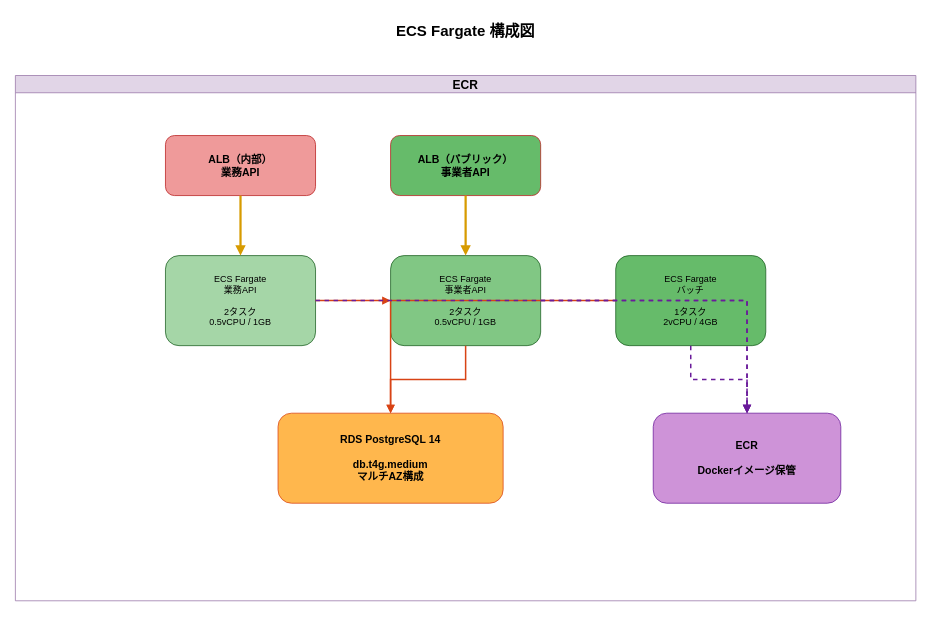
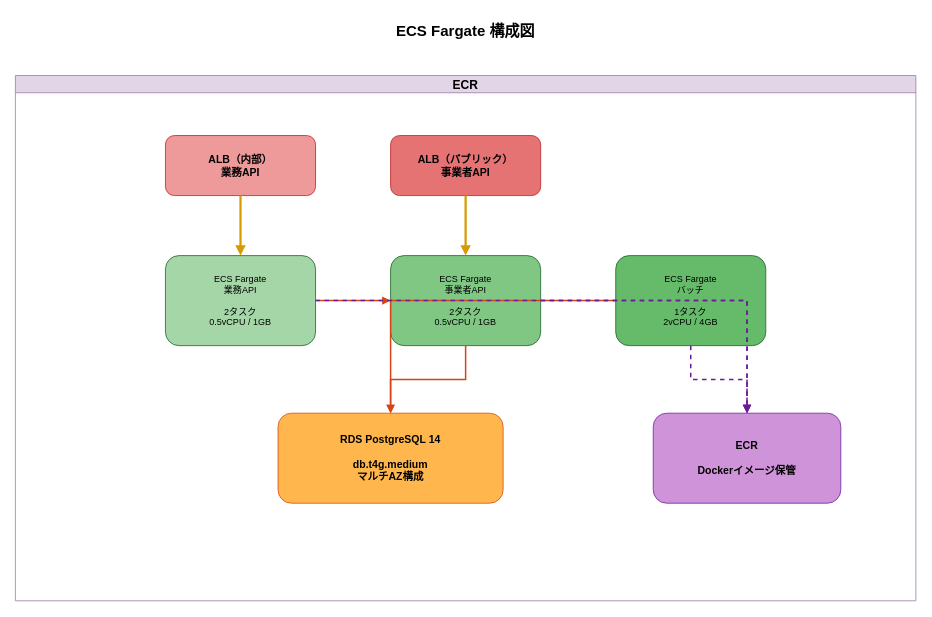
node "ALB（パブリック） 事業者API": fillcolor #66bb6a -> #e57373
